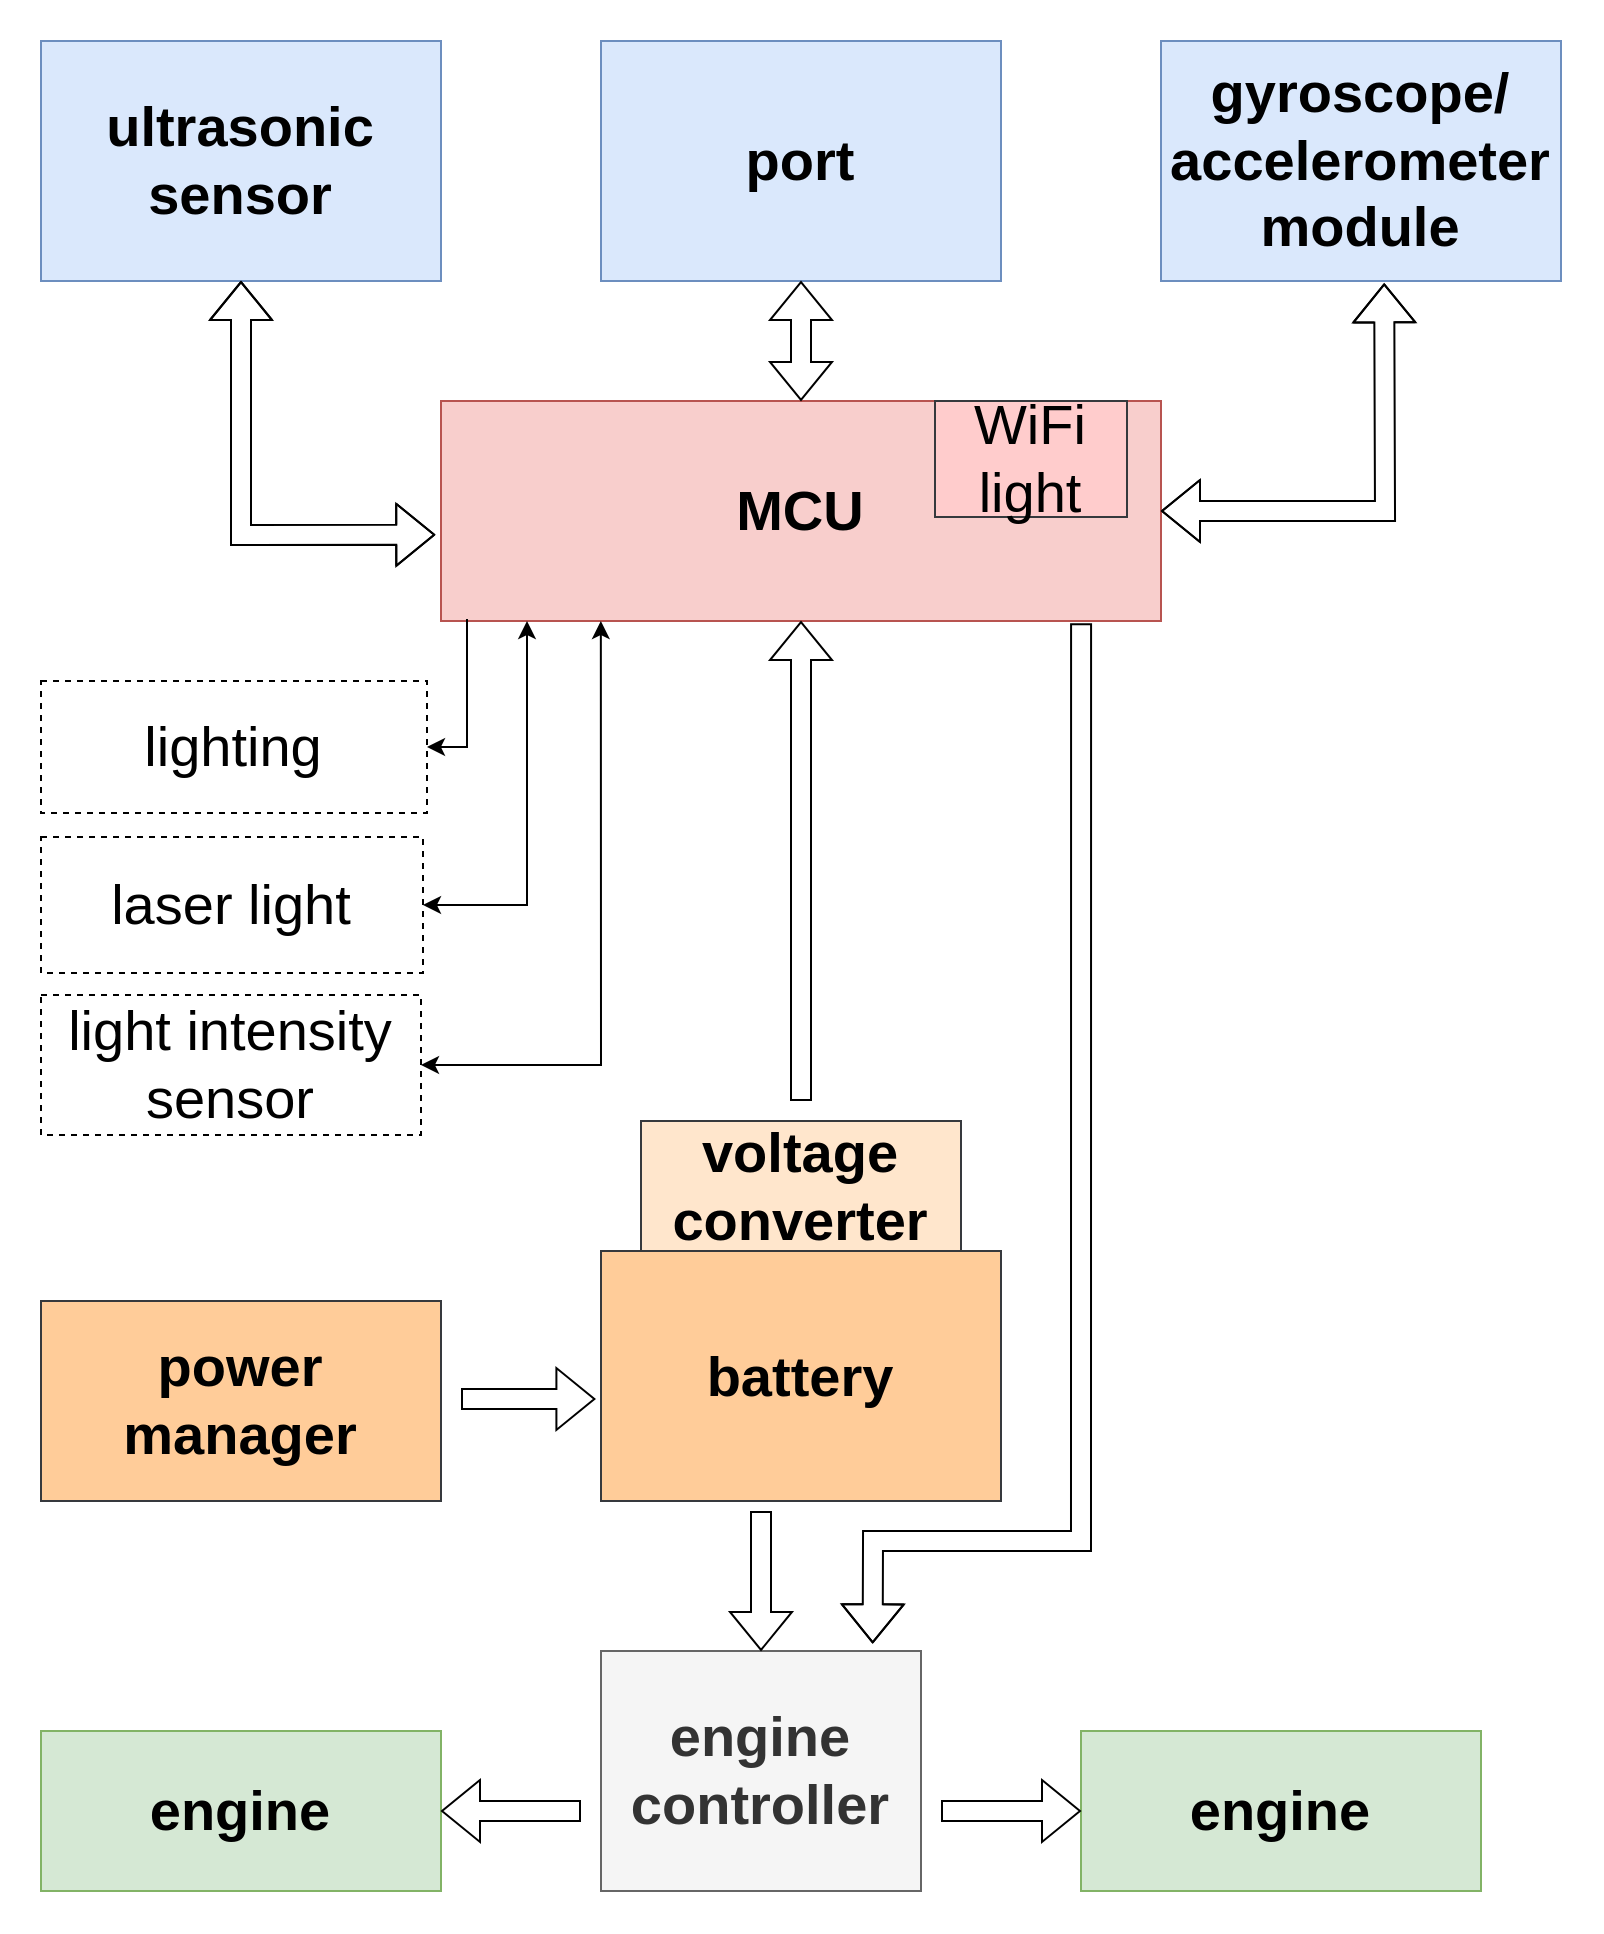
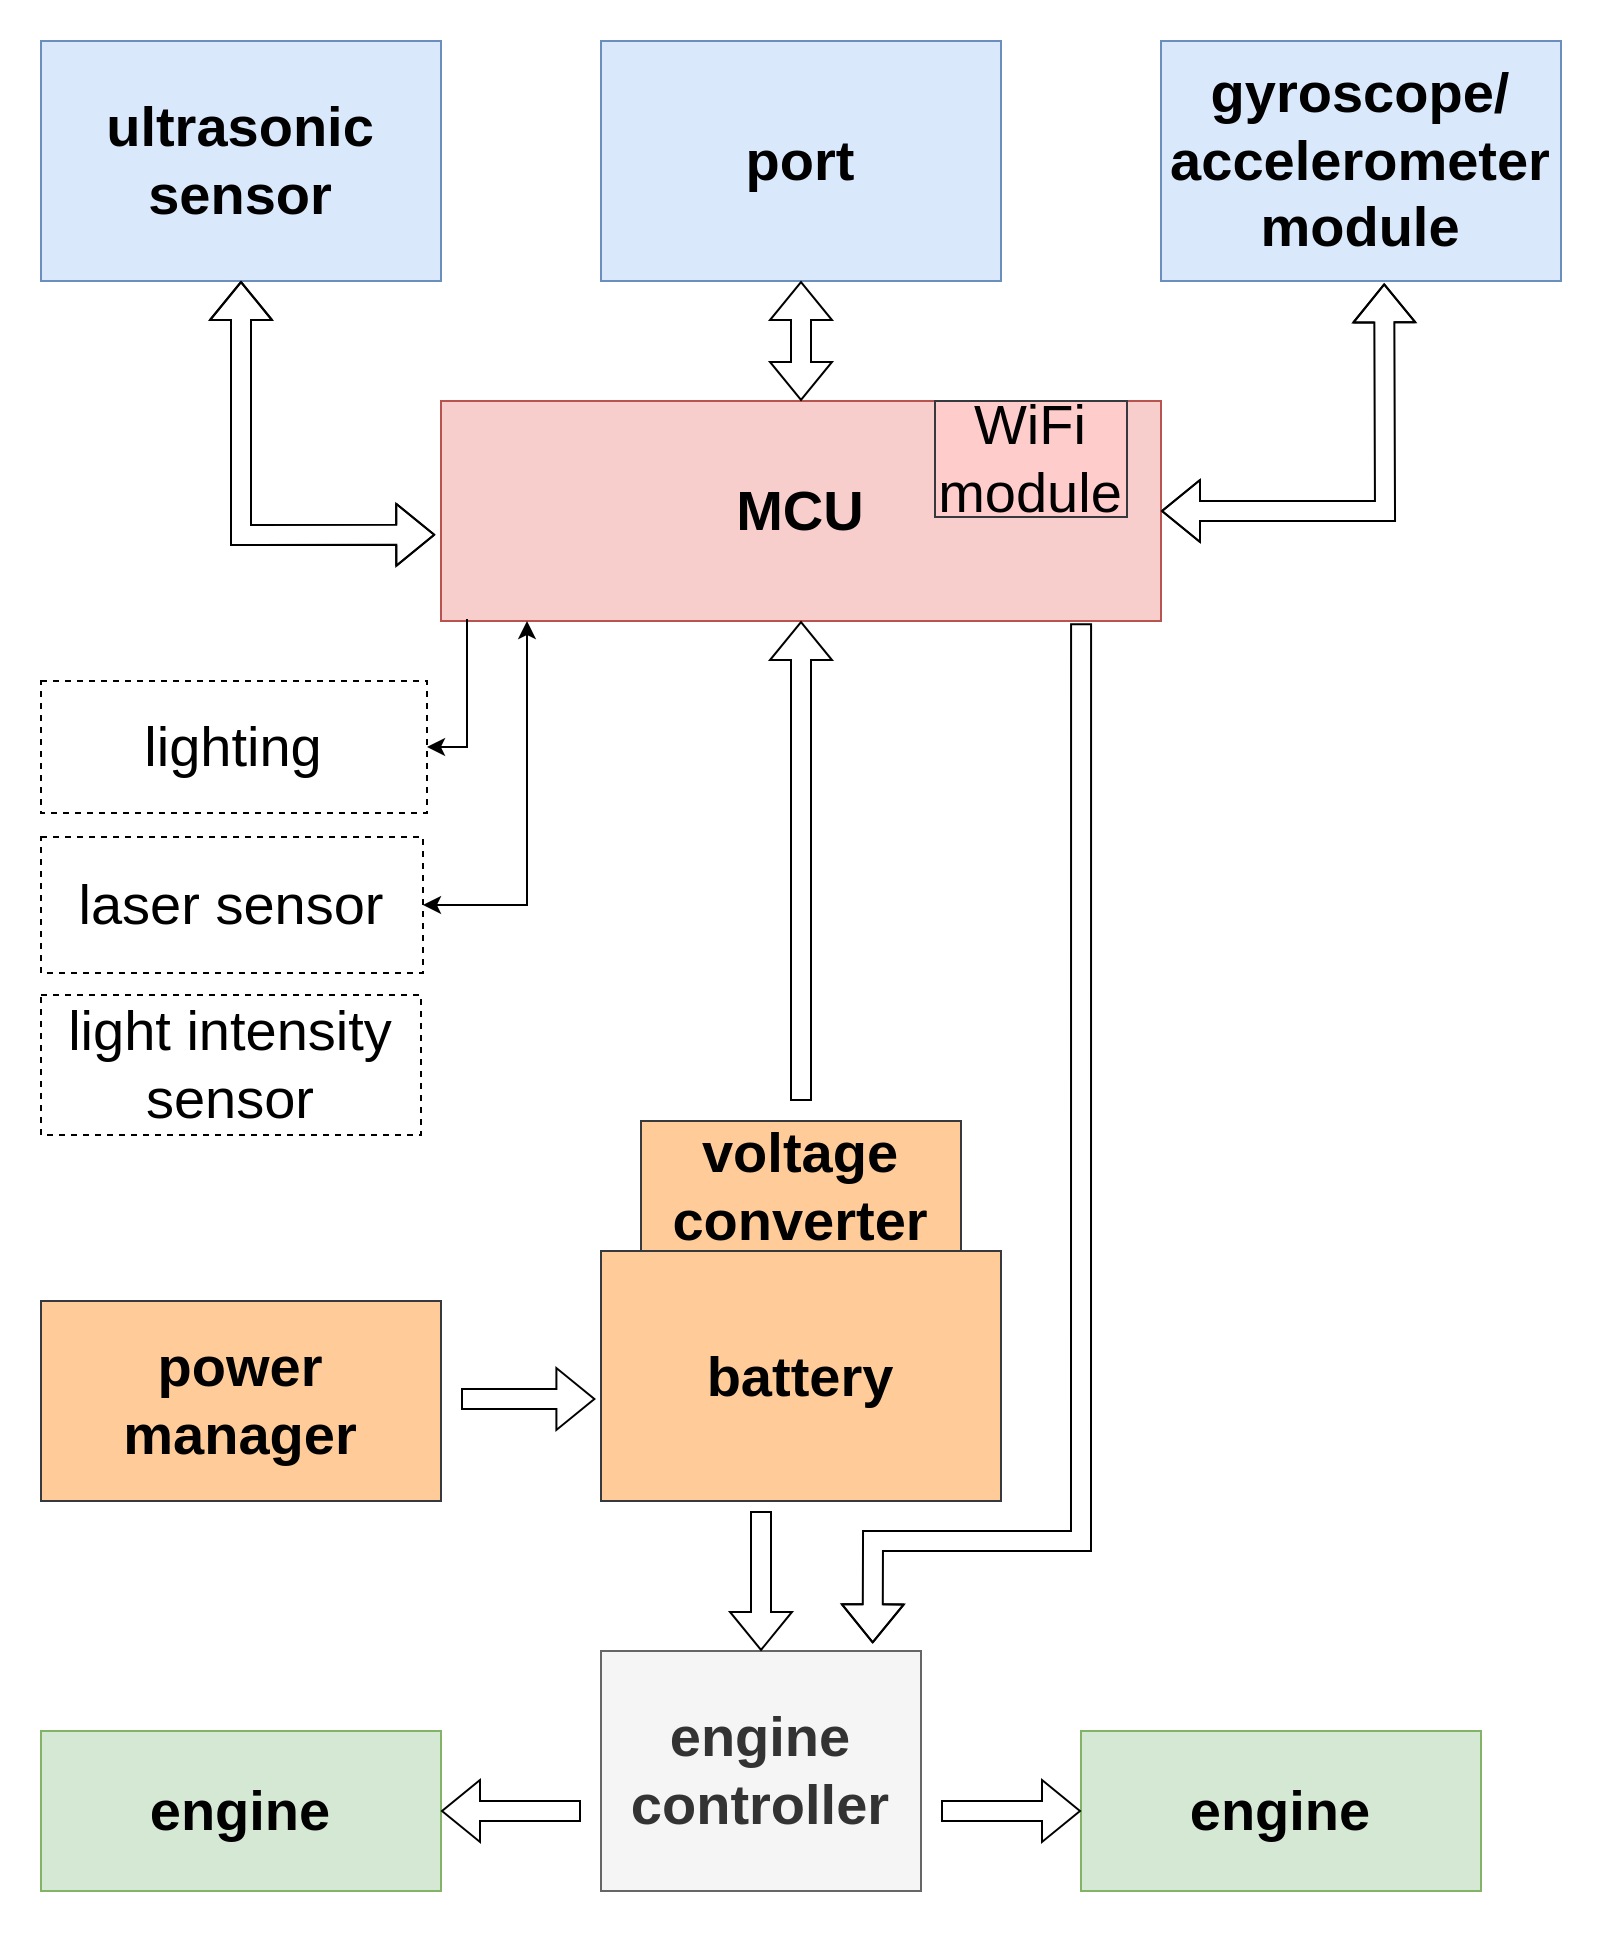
node "WiFi light": label "WiFi light" -> "WiFi module"
node "laser light": label "laser light" -> "laser sensor"
edge "MCU" -- "light intensity sensor": removed
node "voltage converter": fillcolor #ffe6cc -> #ffcc99
